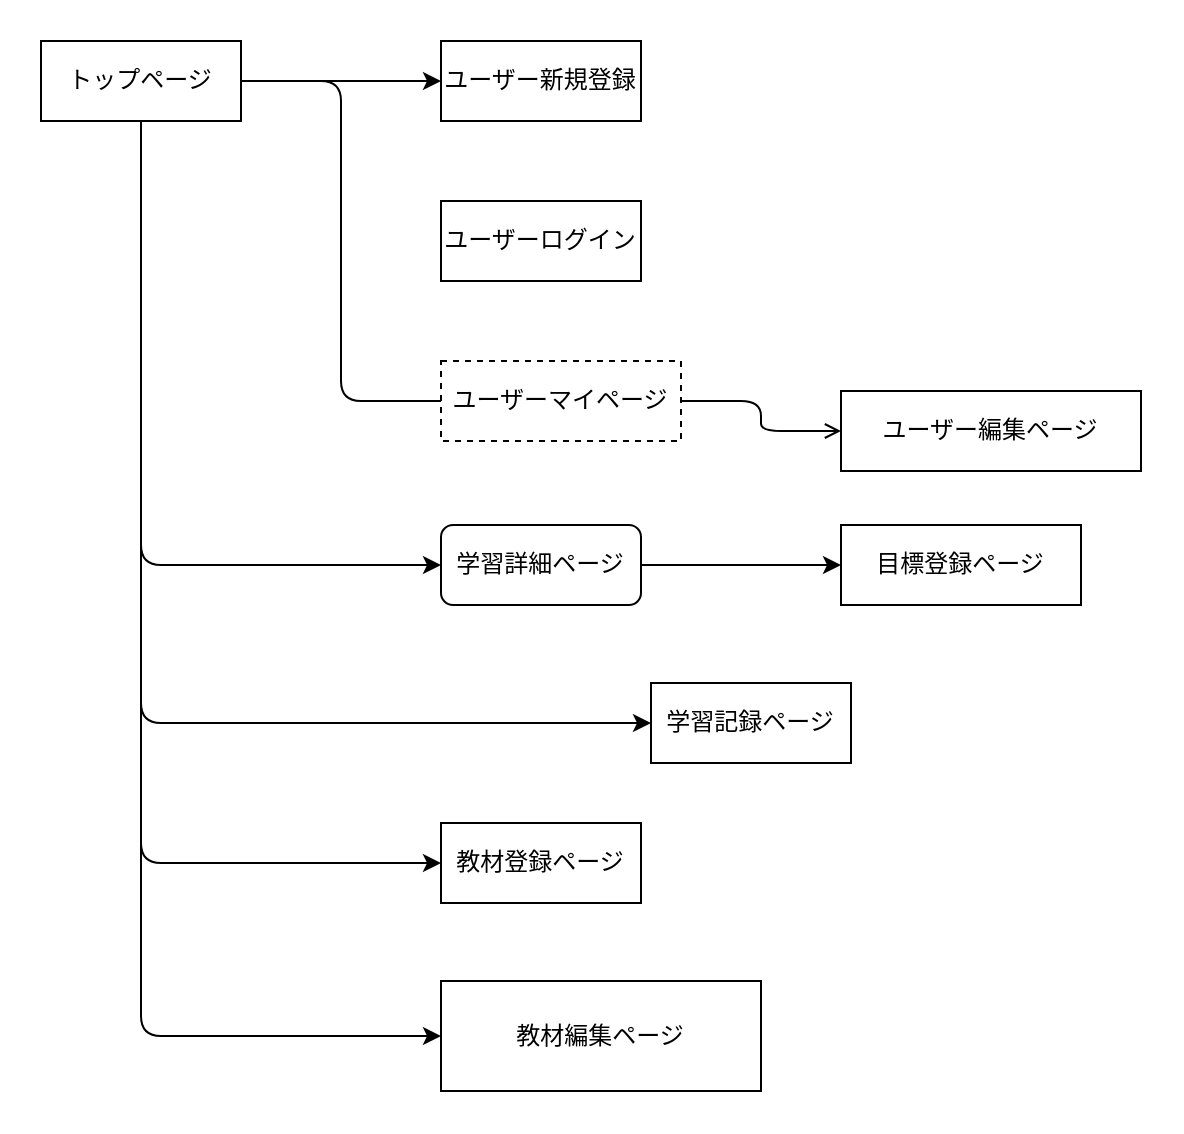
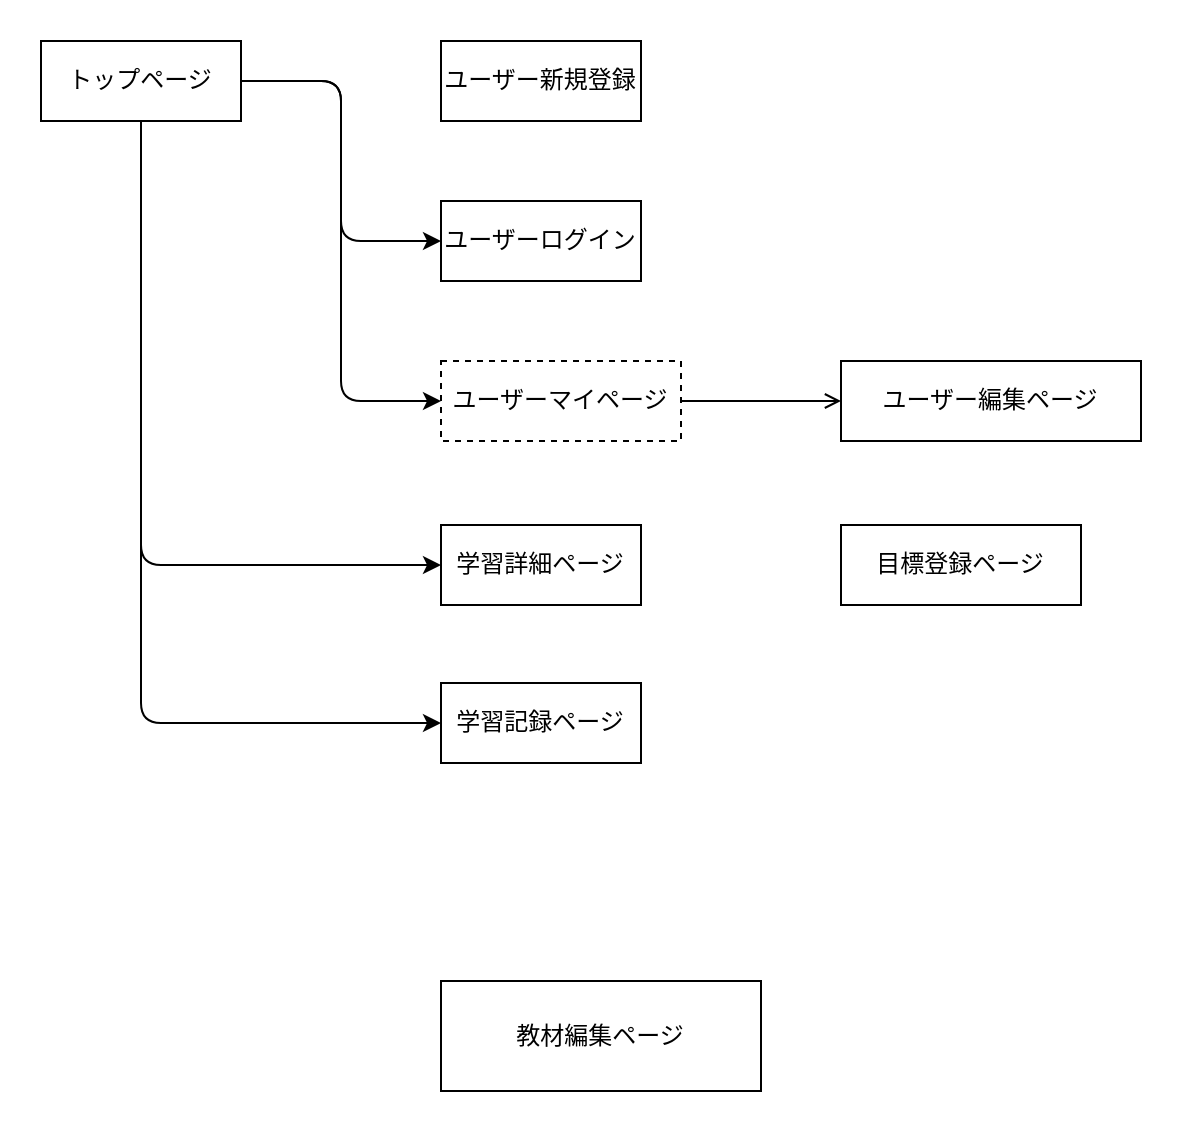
edge "トップページ" -> "ユーザー新規登録": now "トップページ" -> "ユーザーログイン"
edge "トップページ" -- "ユーザーマイページ": arrowhead none -> classic
node "ユーザー編集ページ": moved (991, 431) -> (991, 401)
node "学習詳細ページ": shape rounded rectangle -> rectangle
edge "学習詳細ページ" -> "目標登録ページ": removed
node "学習記録ページ": moved (751, 723) -> (541, 723)
edge "トップページ" -> "教材登録ページ": removed
node "教材登録ページ": removed
edge "トップページ" -> "教材編集ページ": removed
